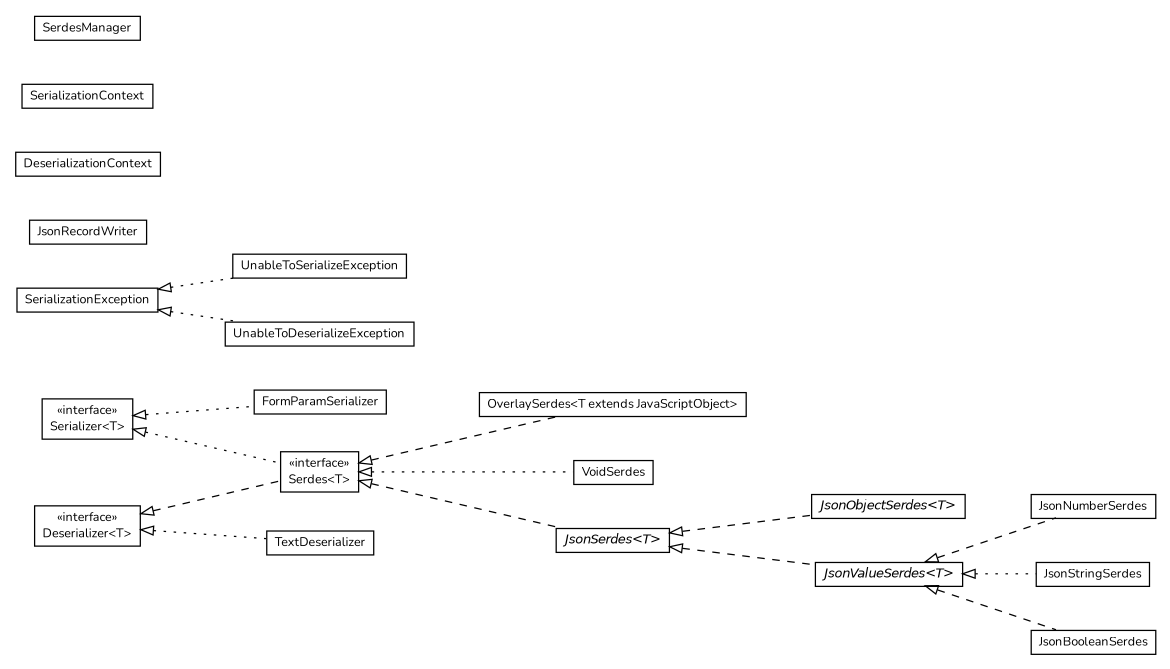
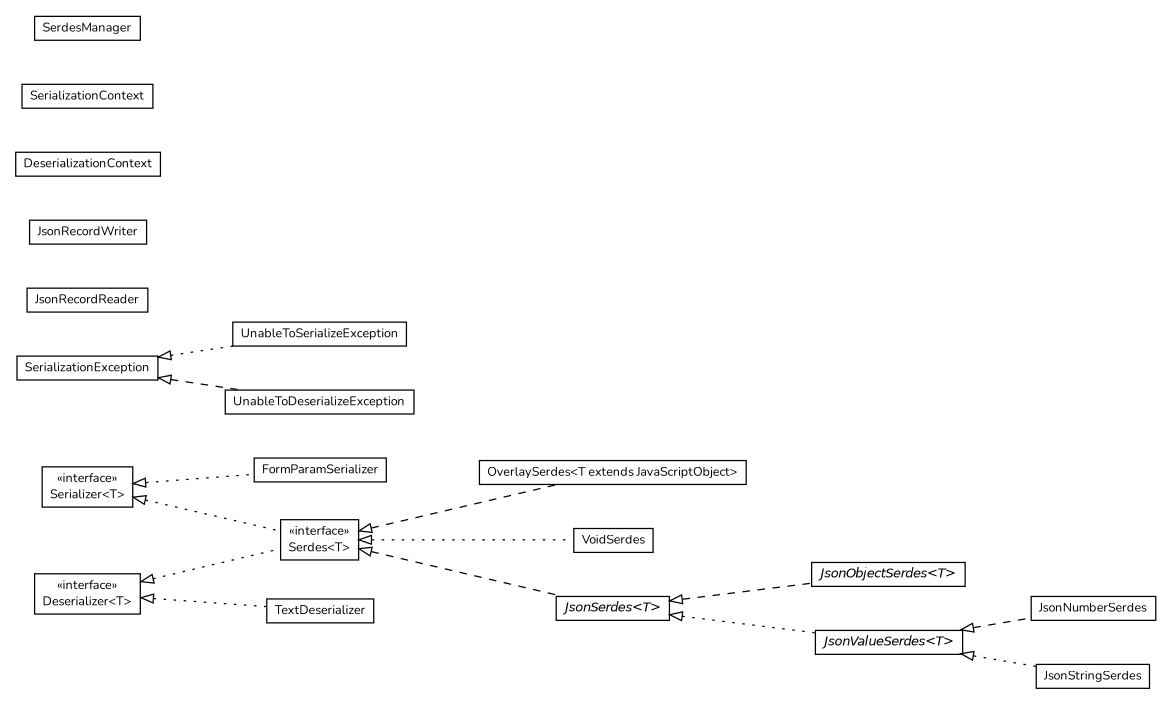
node "JsonRecordReader": added
edge "UnableToDeserializeException" -> "SerializationException": style dotted -> dashed
edge "Serdes<T>" -> "Deserializer<T>": style dashed -> dotted
edge "JsonValueSerdes<T>" -> "JsonSerdes<T>": style dashed -> dotted
node "JsonBooleanSerdes": removed
